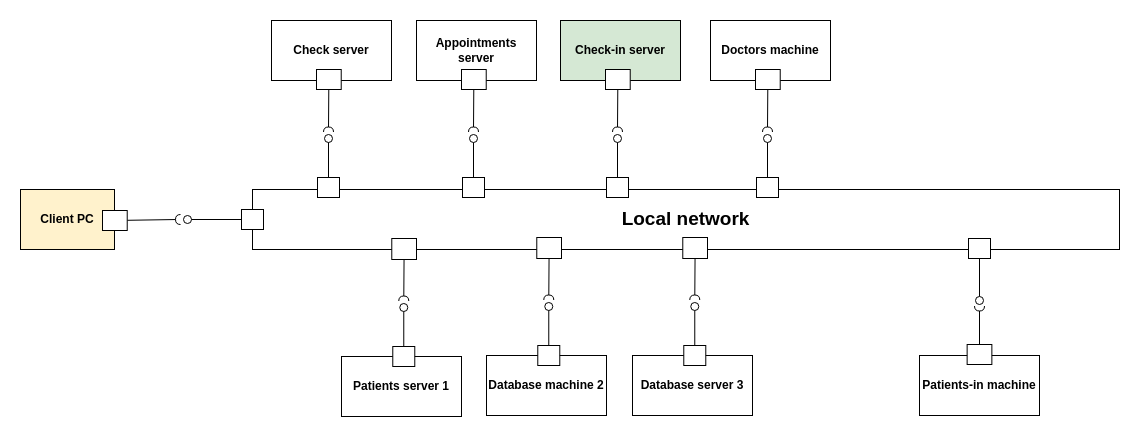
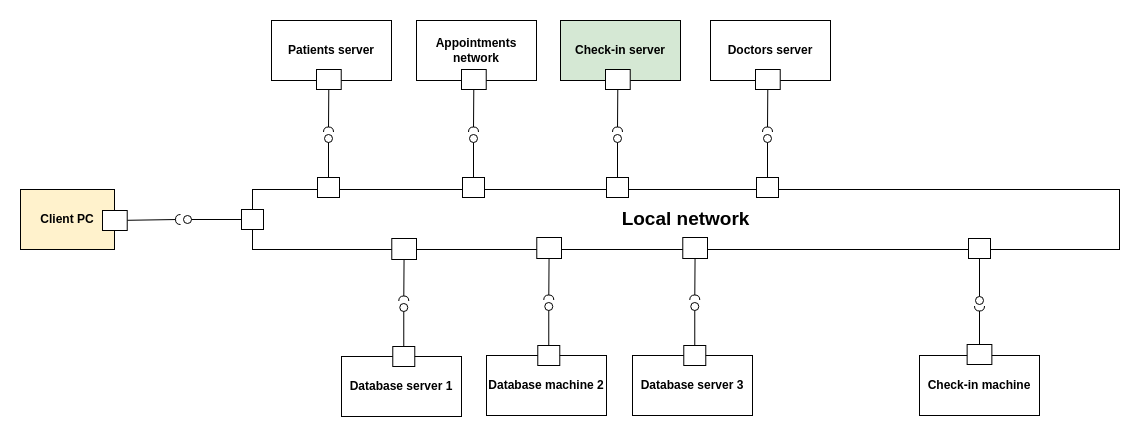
node "Check server": label "Check server" -> "Patients server"
node "Appointments server": label "Appointments server" -> "Appointments network"
node "Doctors machine": label "Doctors machine" -> "Doctors server"
node "Patients-in machine": label "Patients-in machine" -> "Check-in machine"
node "Patients server 1": label "Patients server 1" -> "Database server 1"
